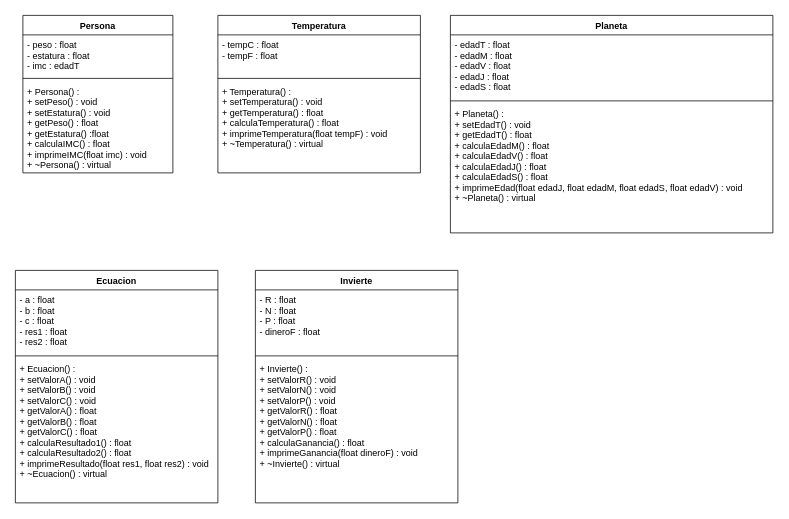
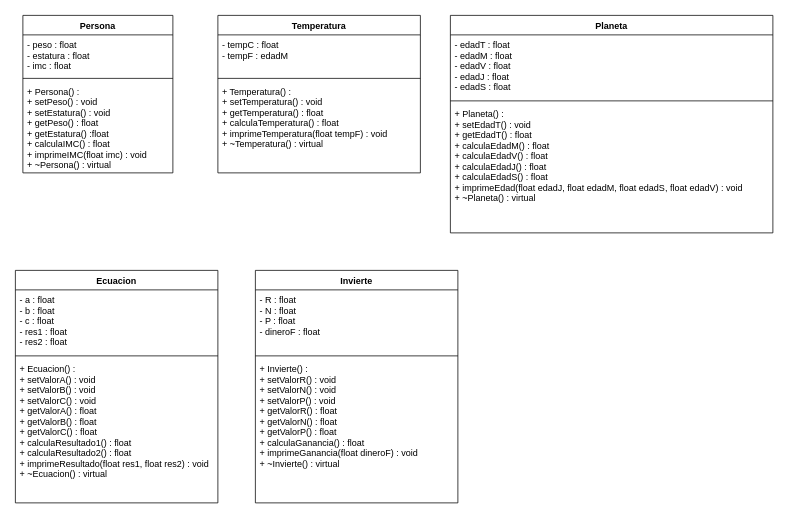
node "- peso : float - estatura : float - imc : edadT": label "- peso : float - estatura : float - imc : edadT" -> "- peso : float - estatura : float - imc : float"
node "- tempC : float - tempF : float": label "- tempC : float - tempF : float" -> "- tempC : float - tempF : edadM"
